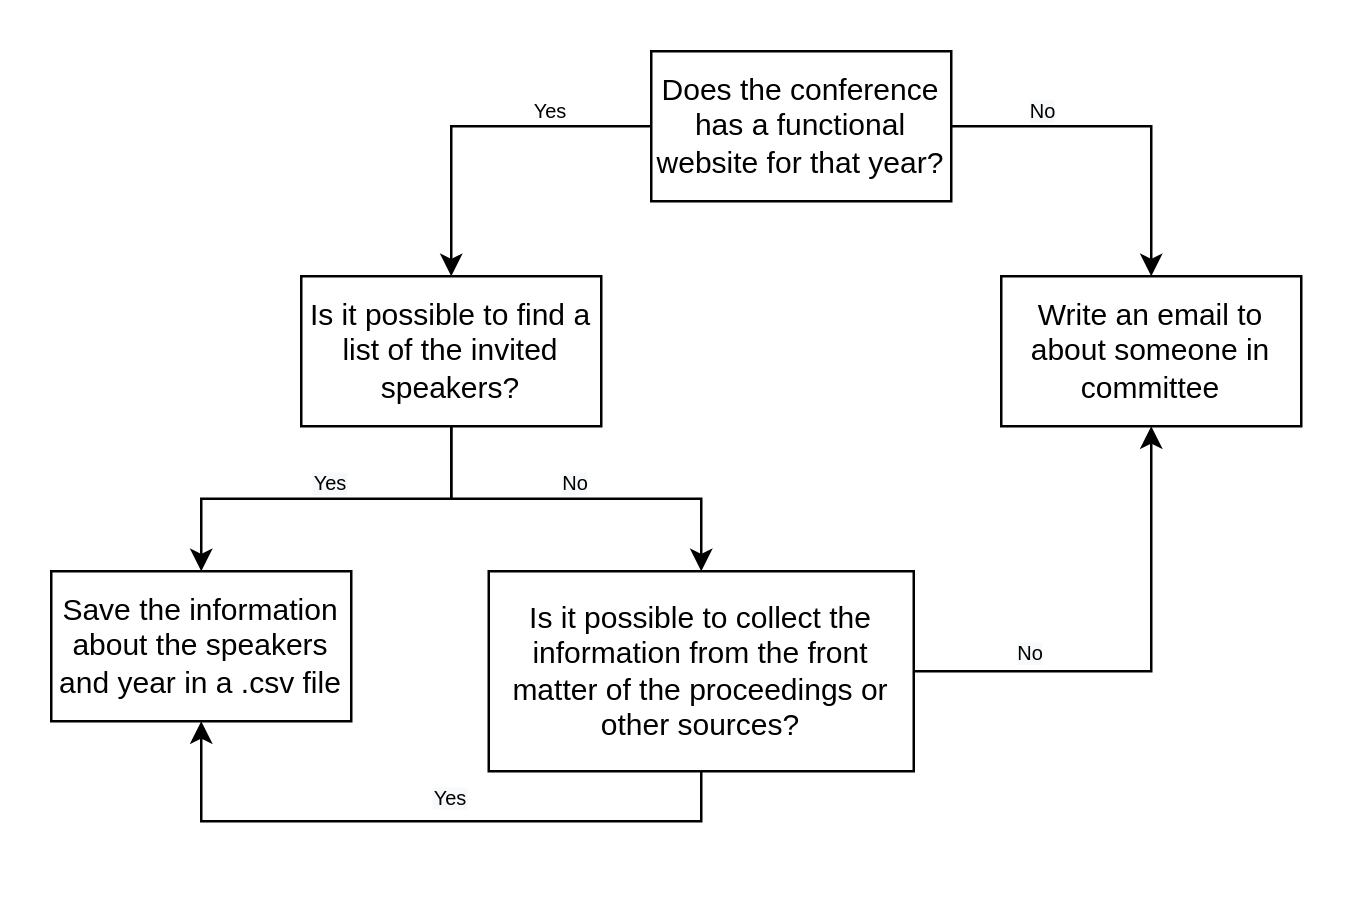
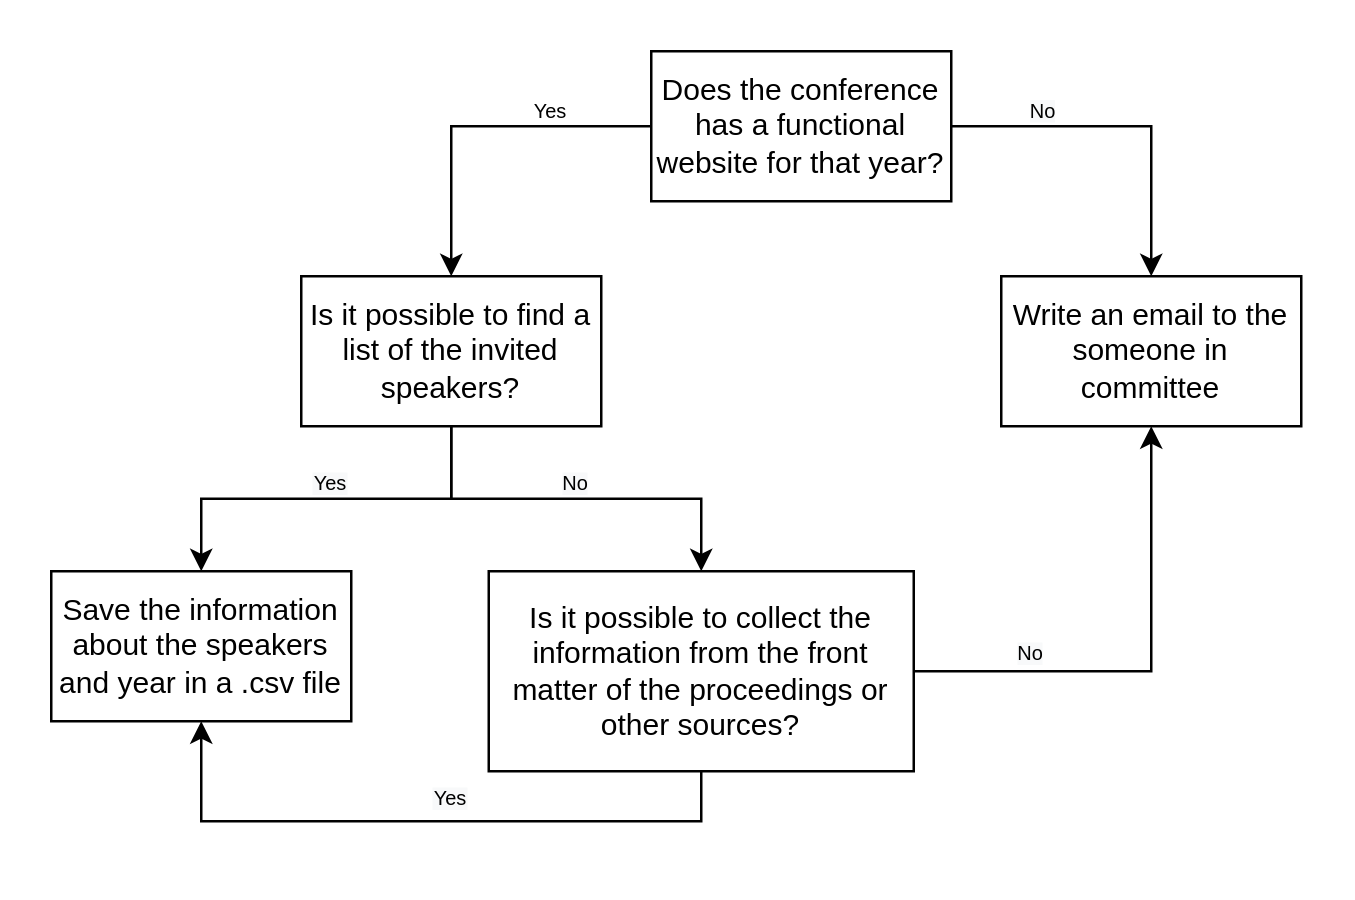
node "Write an email to about someone in committee": label "Write an email to about someone in committee" -> "Write an email to the someone in committee"
